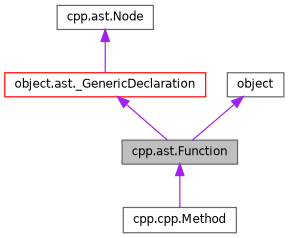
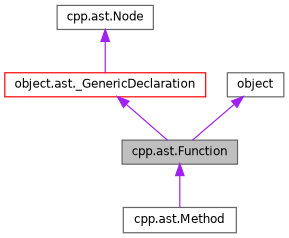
node "cpp.cpp.Method": label "cpp.cpp.Method" -> "cpp.ast.Method"
